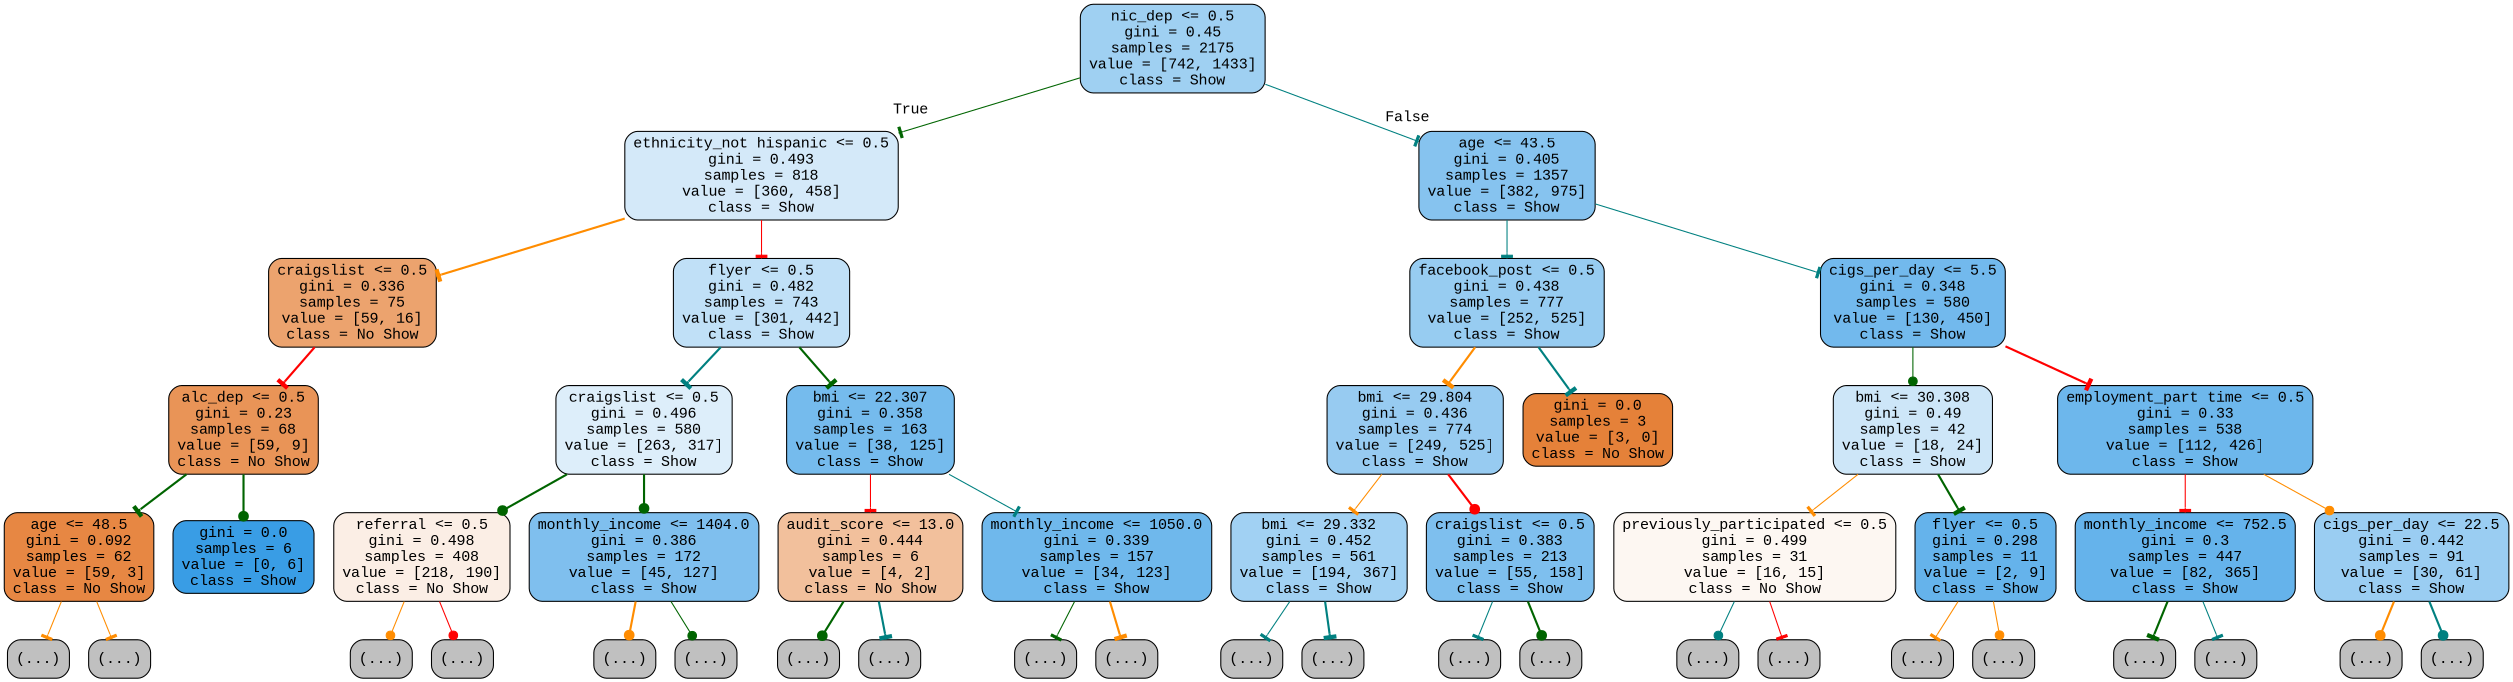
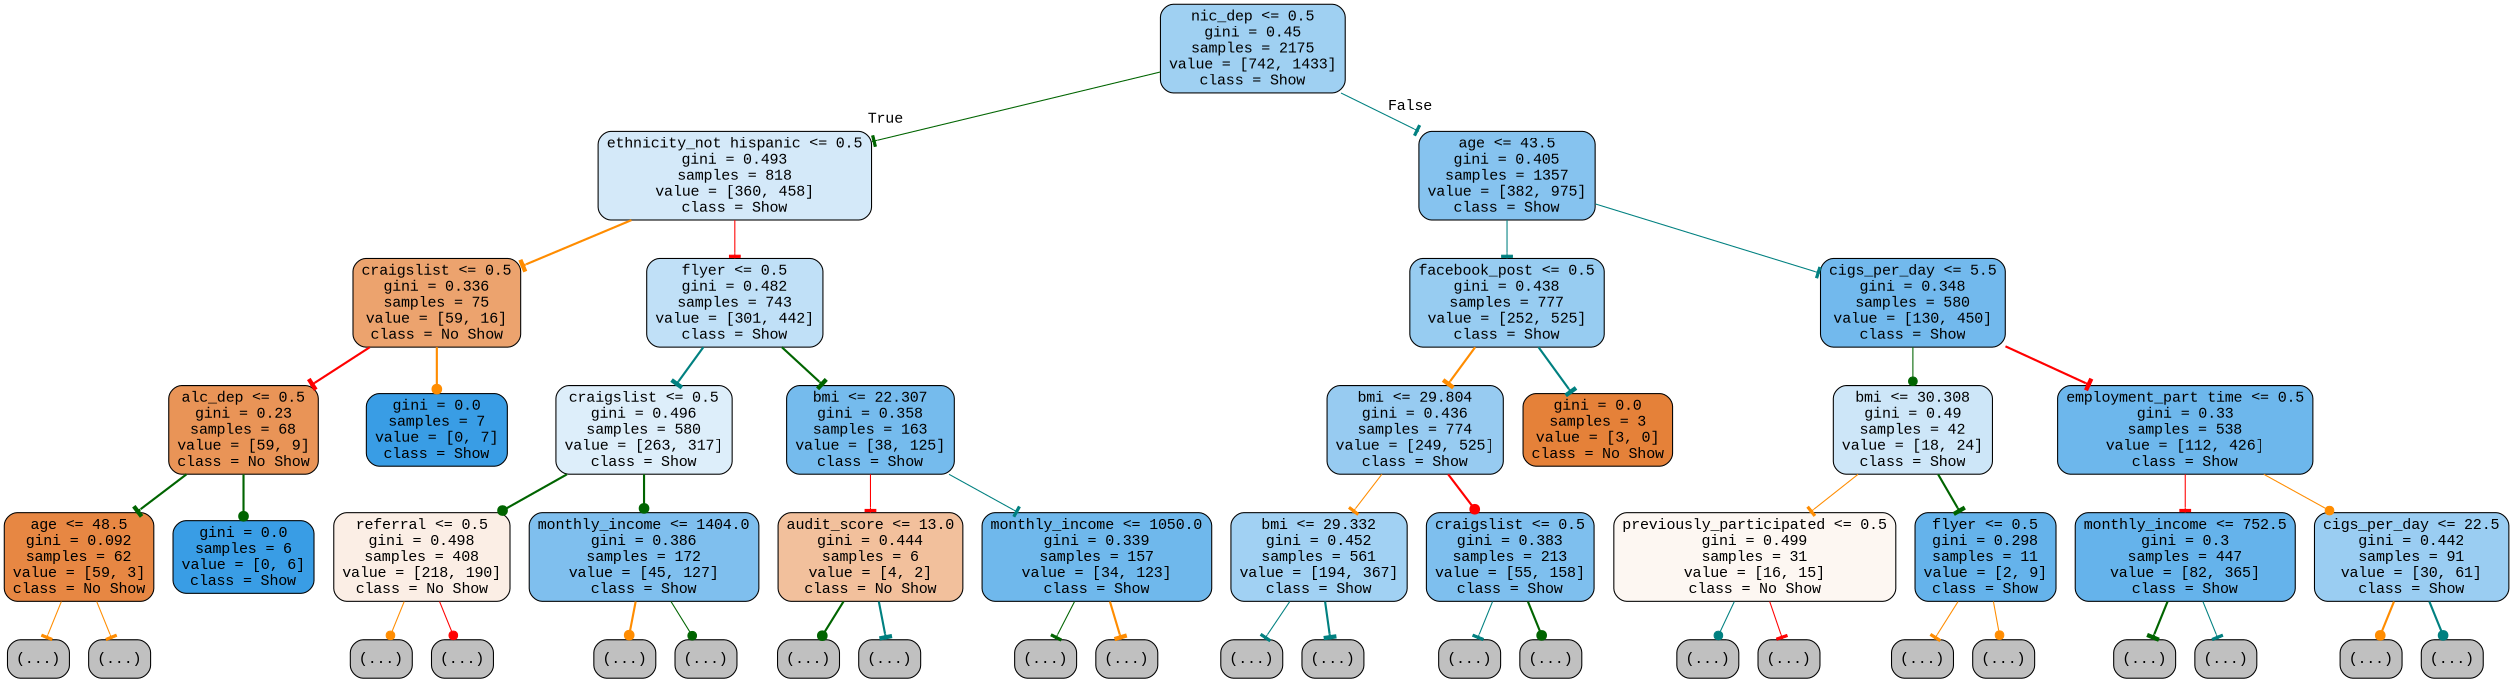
node "gini = 0.0 samples = 7 value = [0, 7] class = Show": added
